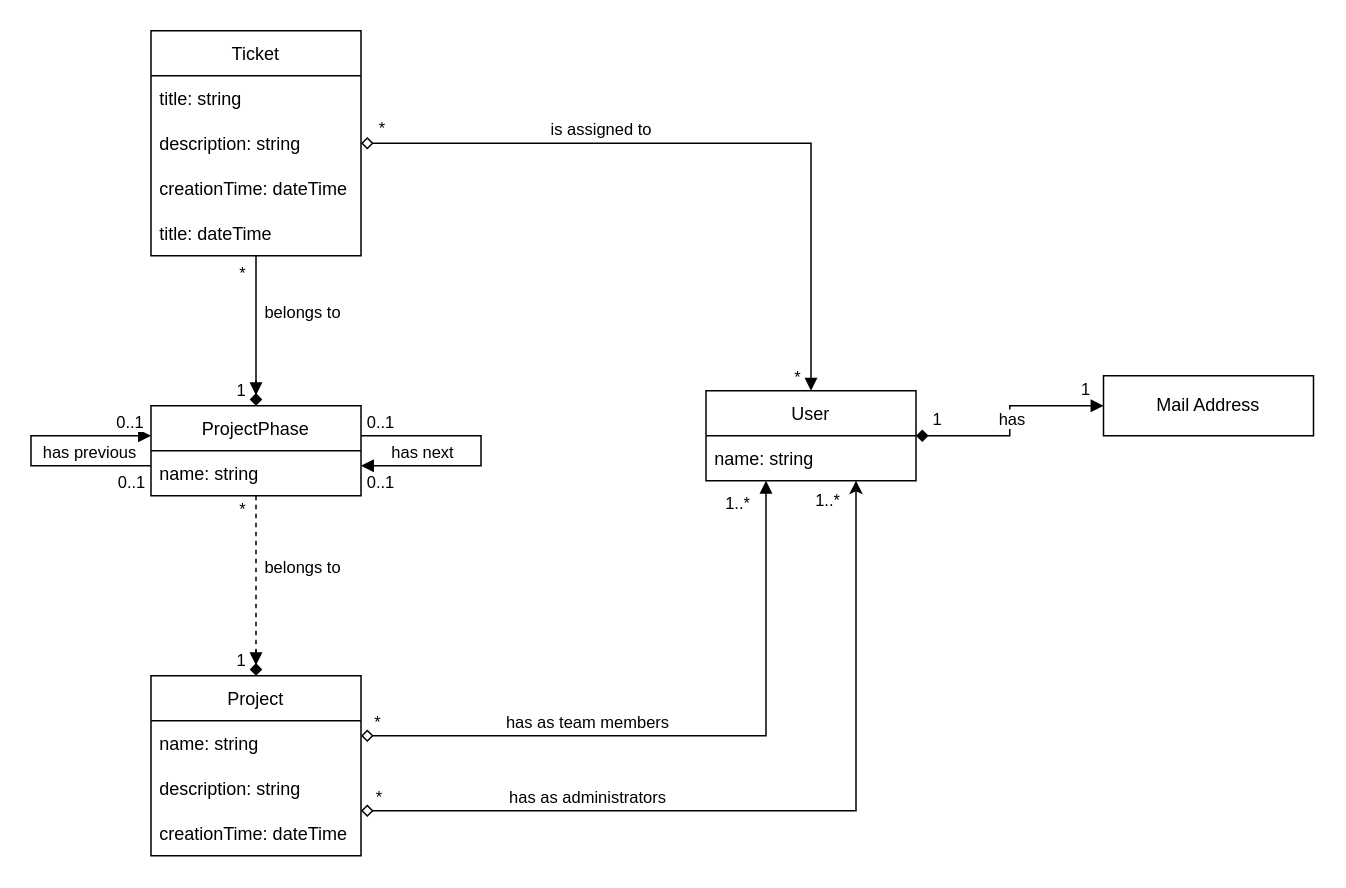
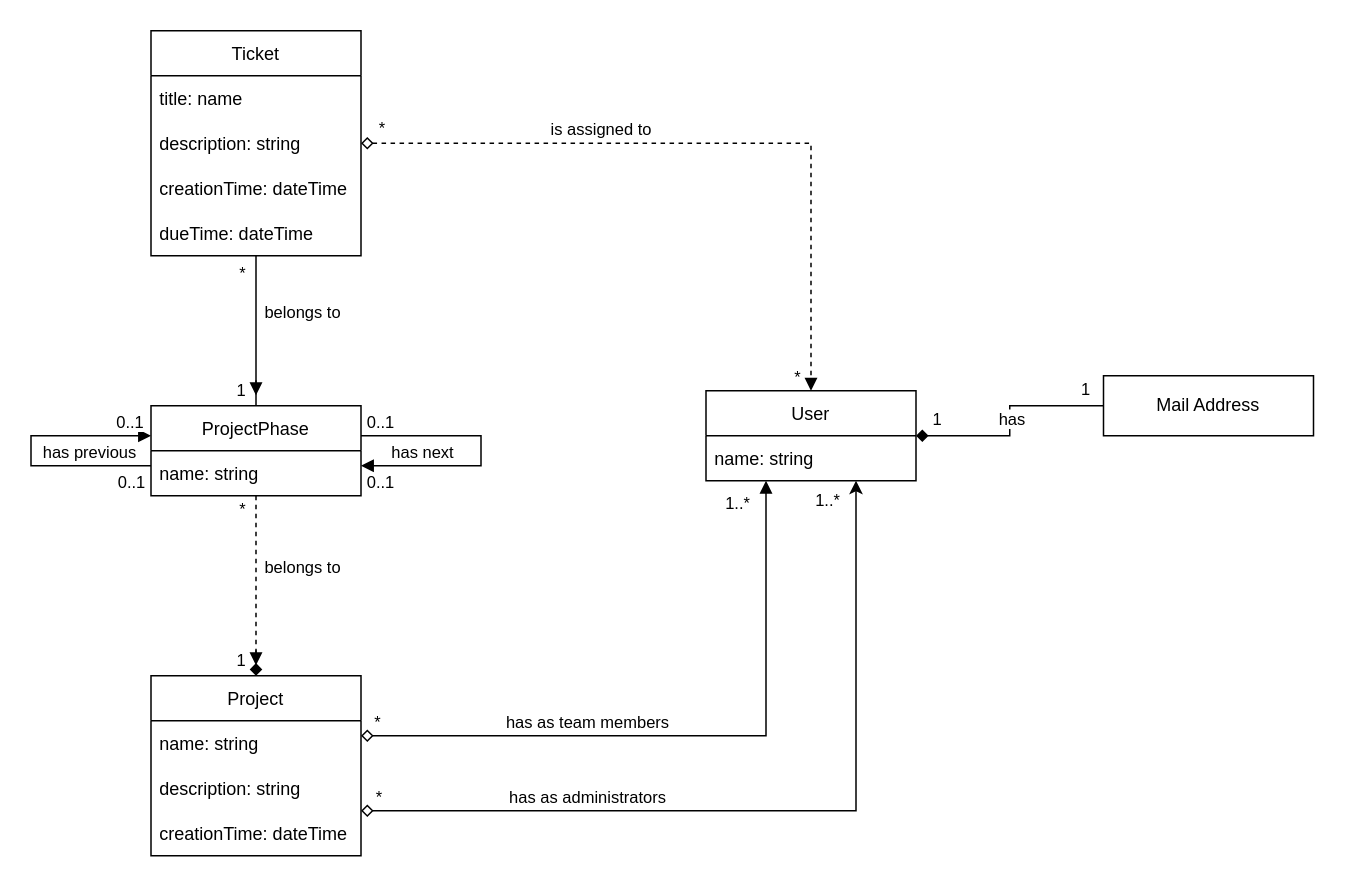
node "title: string": label "title: string" -> "title: name"
edge "Ticket" -- "User": style solid -> dashed
node "title: dateTime": label "title: dateTime" -> "dueTime: dateTime"
edge "Ticket" -> "ProjectPhase": arrowhead diamond -> none
edge "Mail Address" -- "User": arrowhead block -> none
